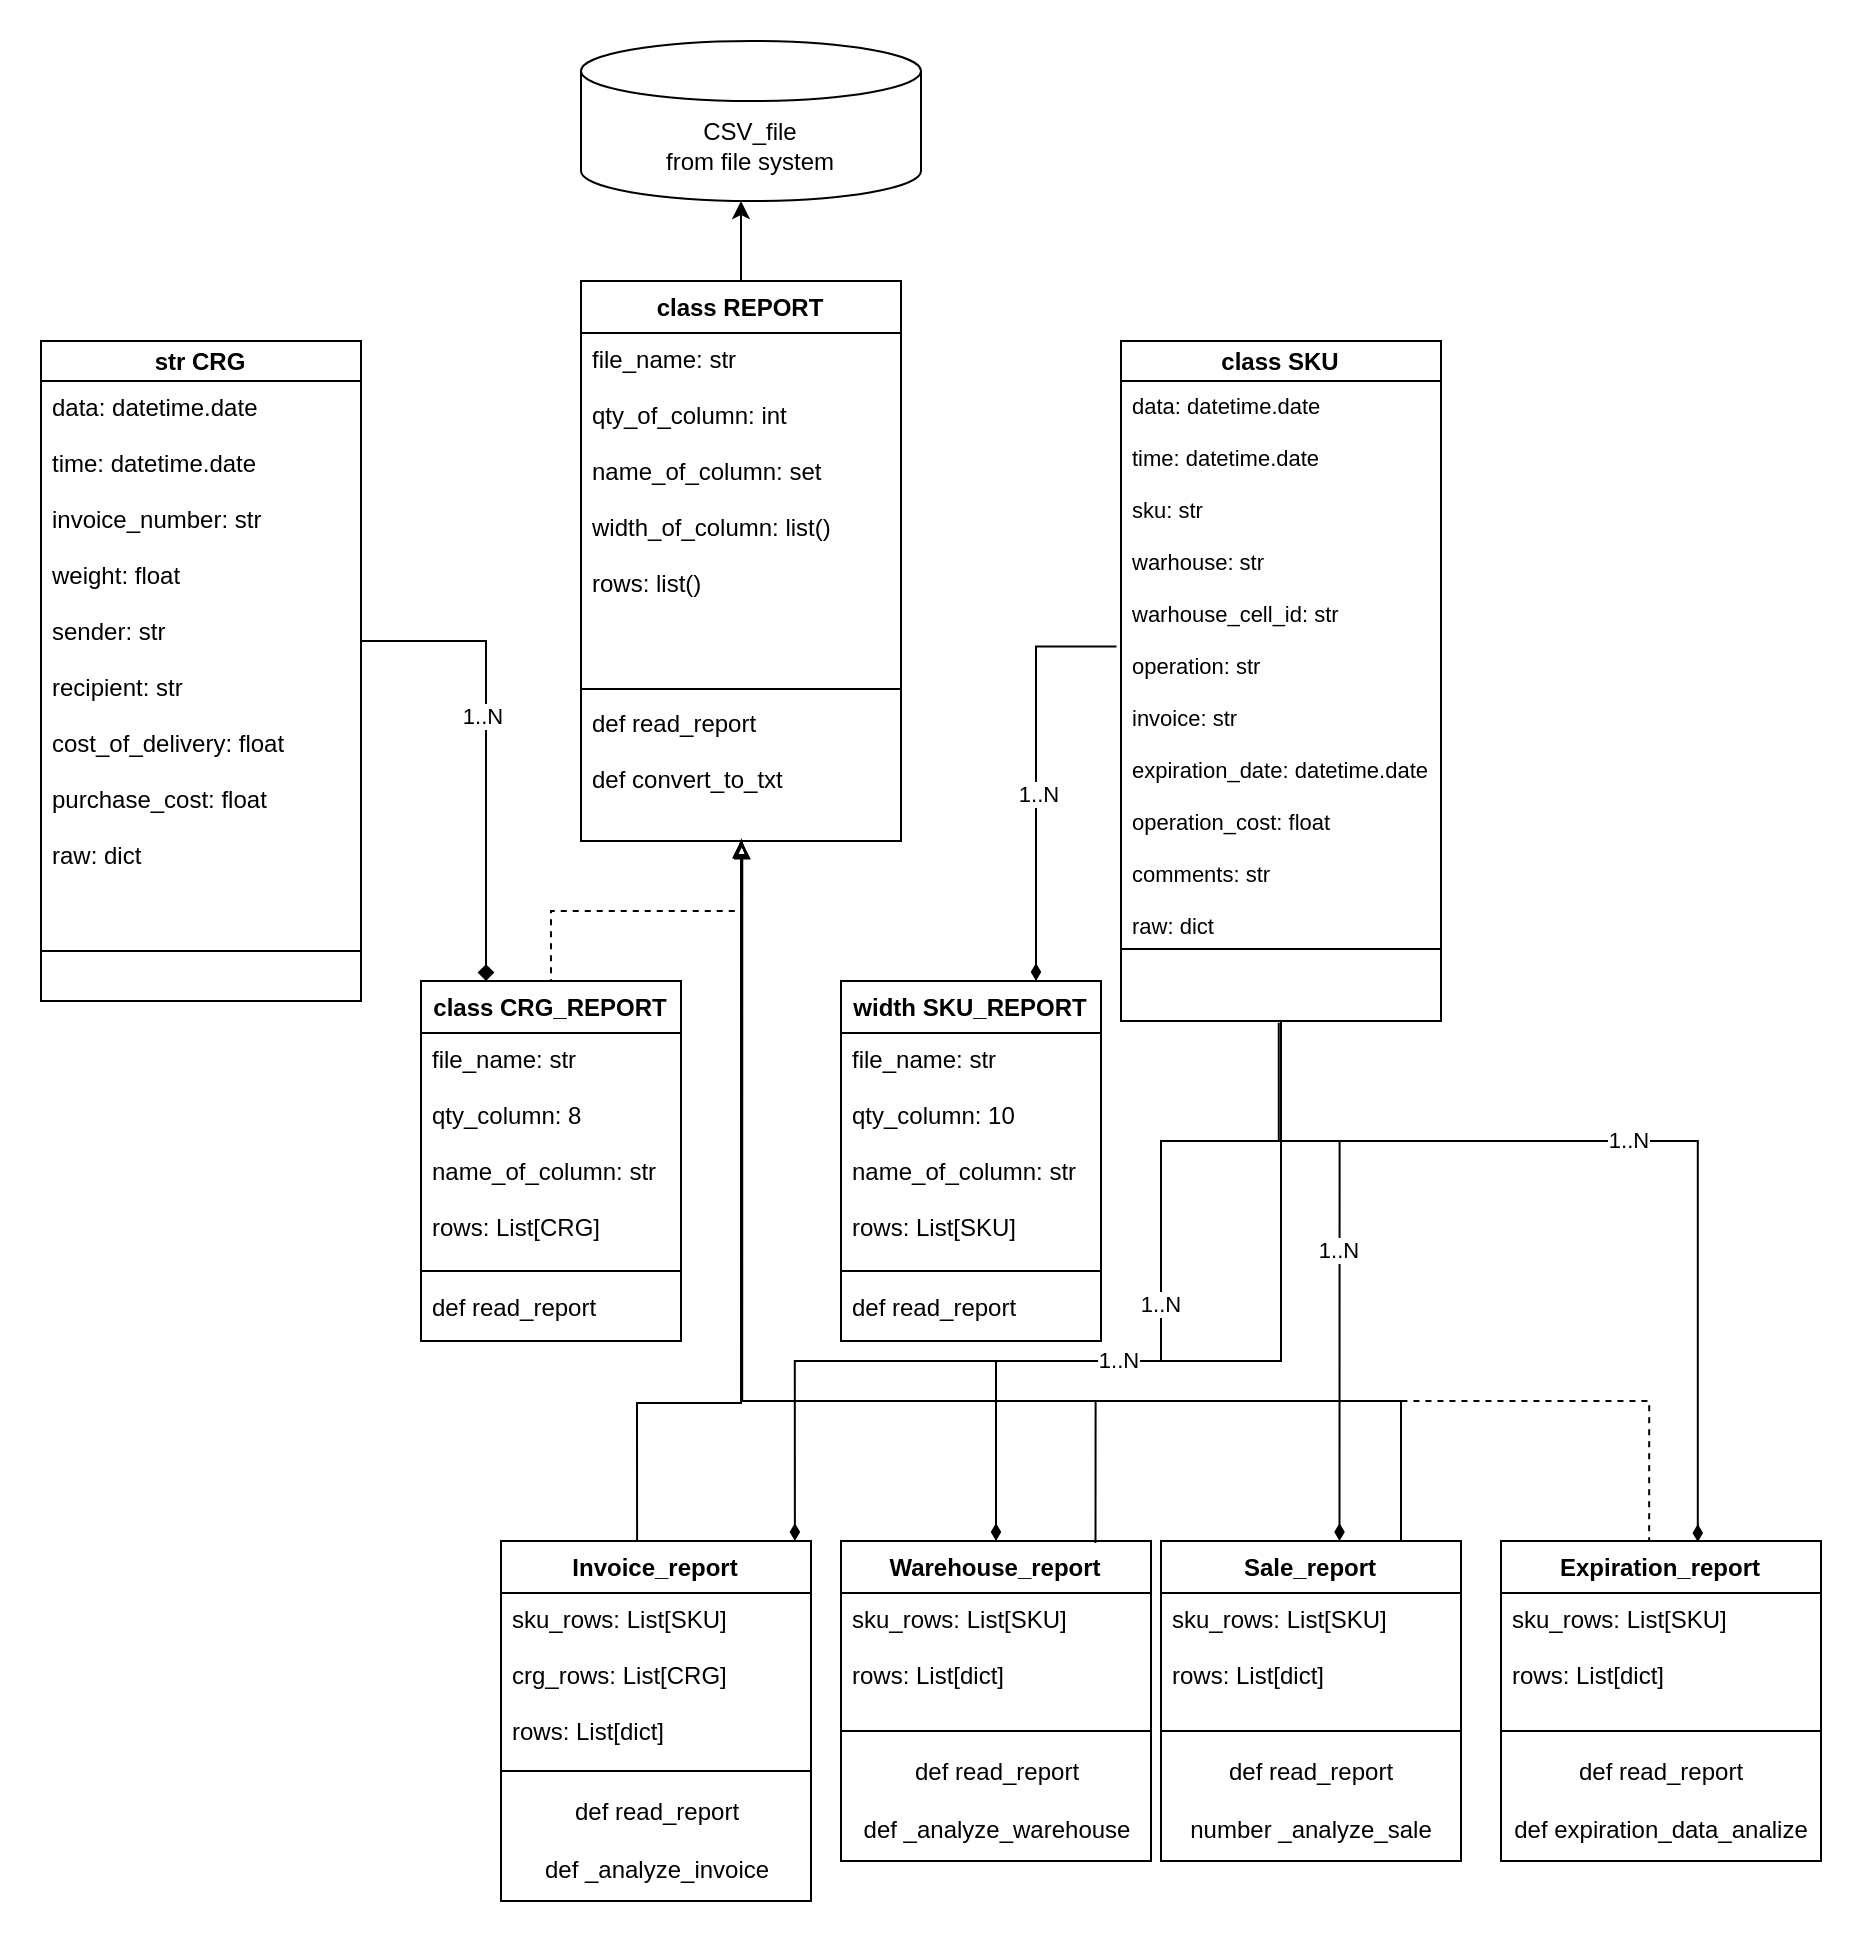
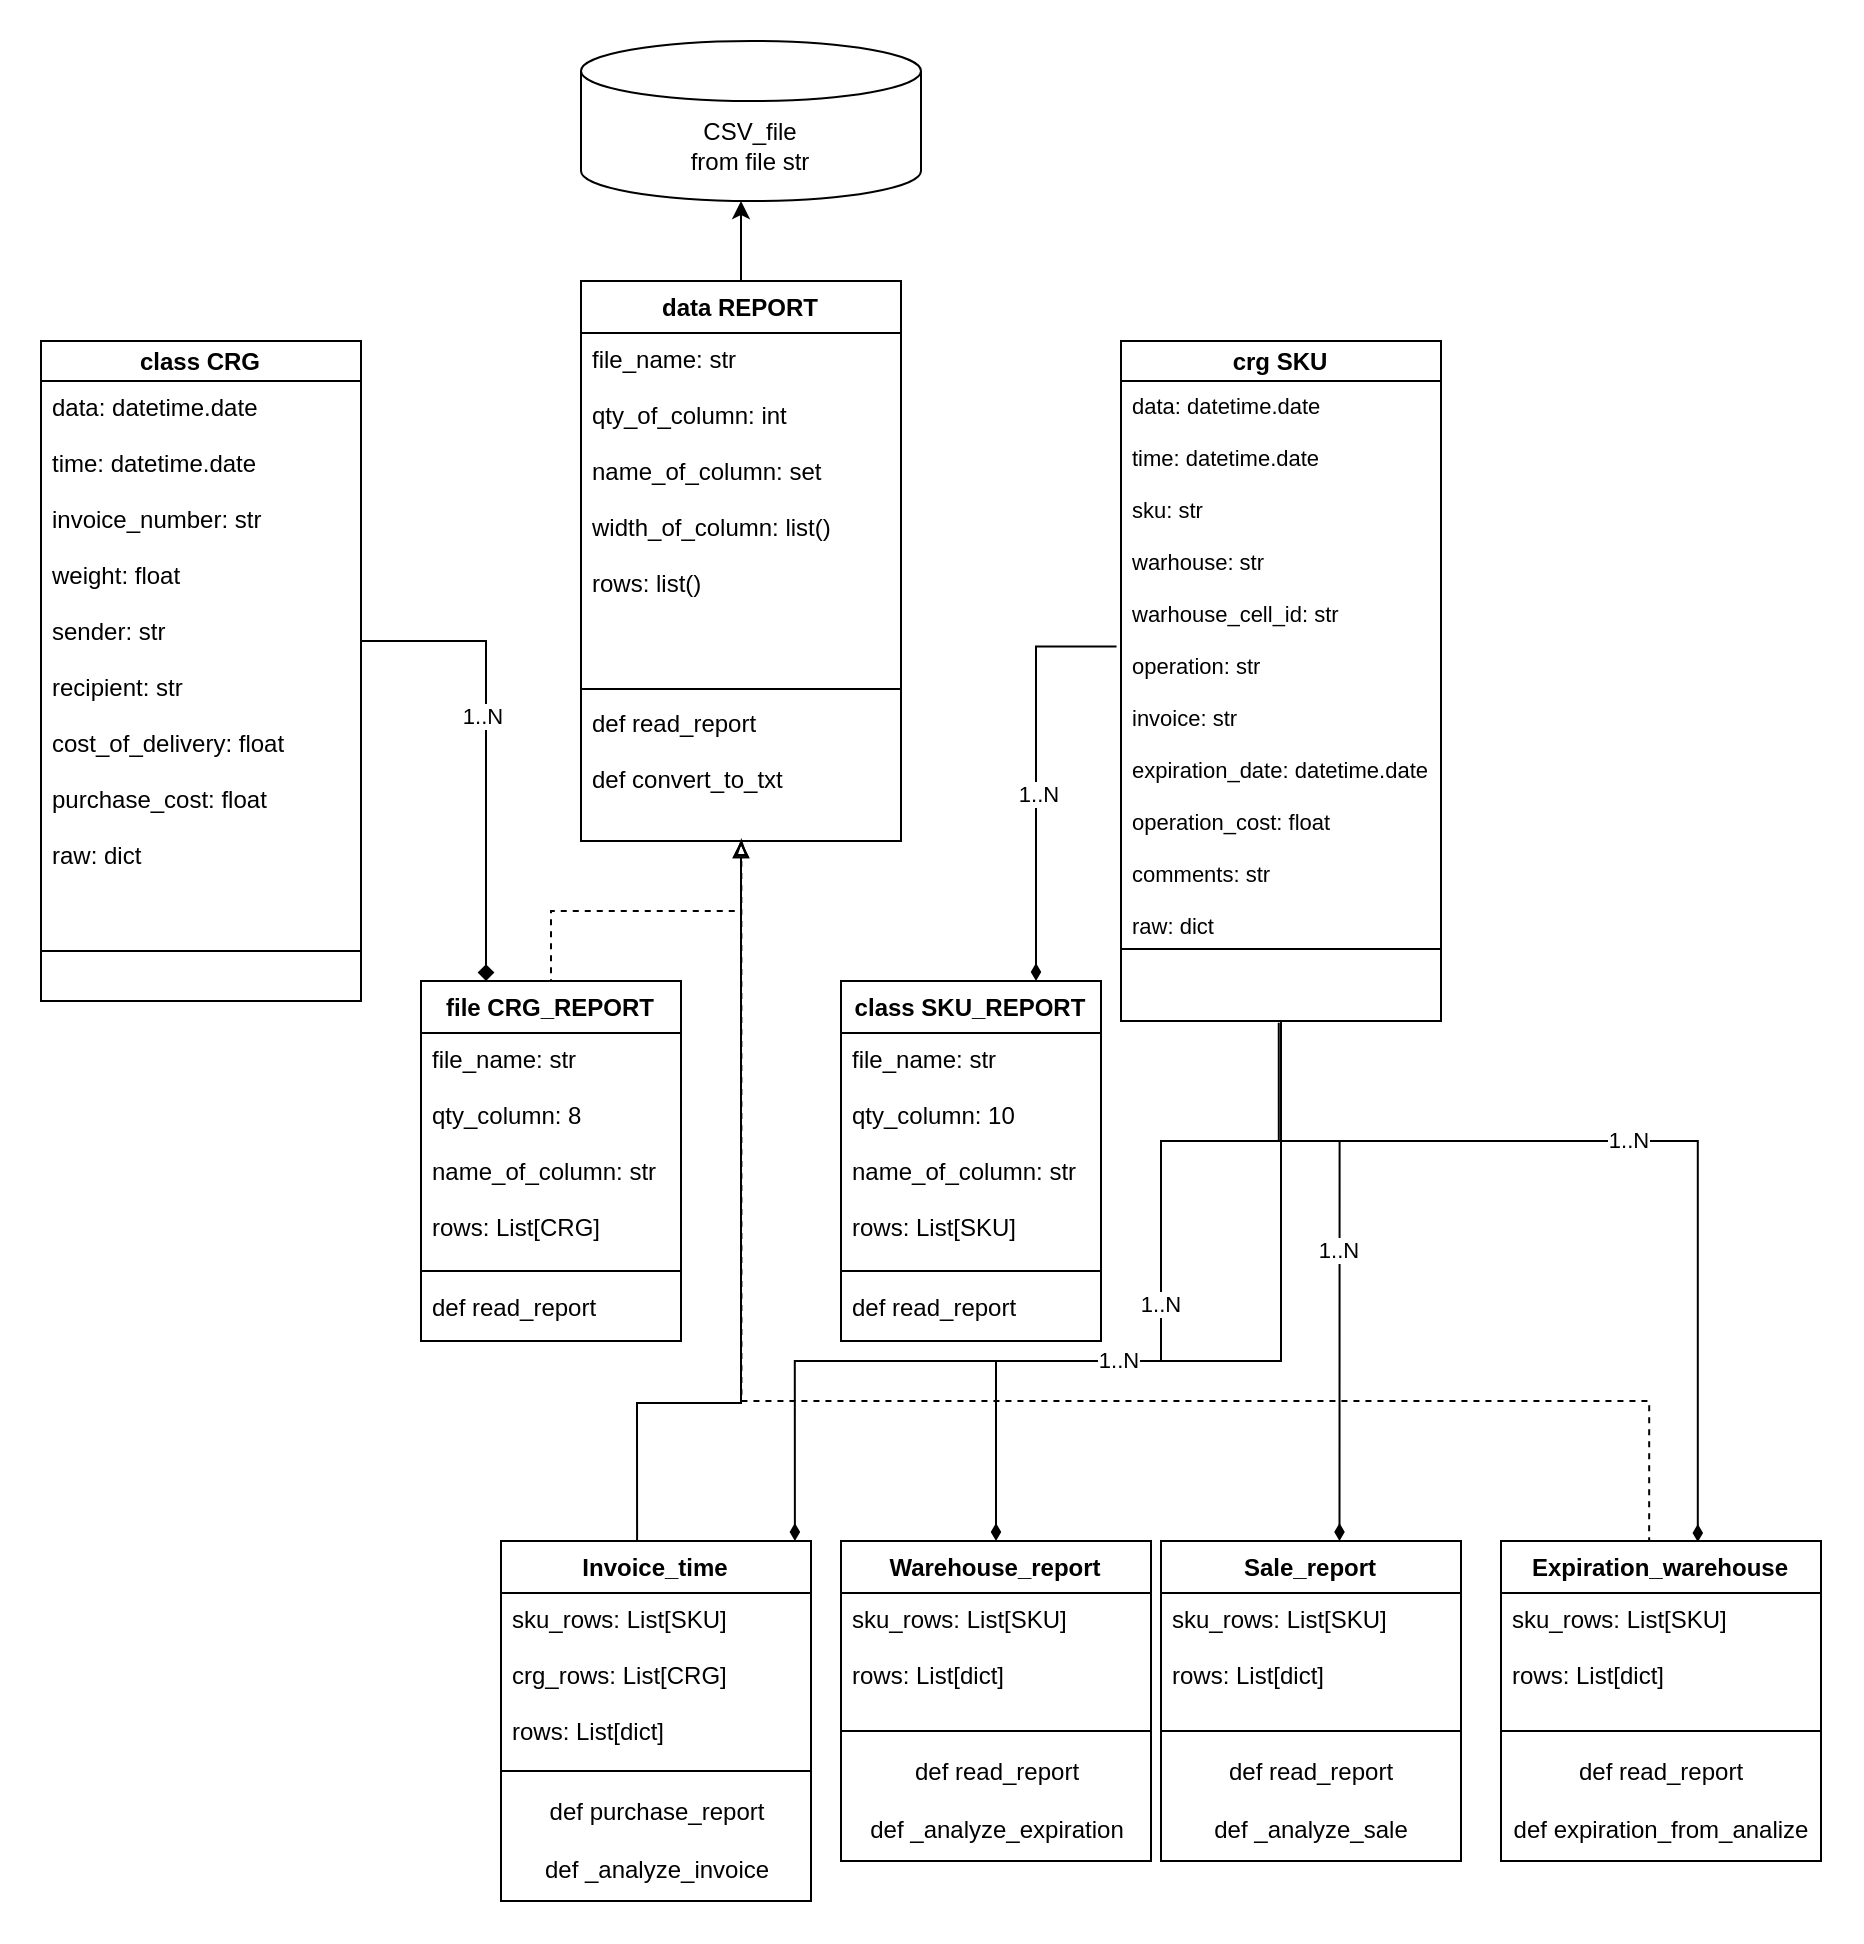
node "CSV_file from file system": label "CSV_file from file system" -> "CSV_file from file str"
node "class REPORT": label "class REPORT" -> "data REPORT"
node "str CRG": label "str CRG" -> "class CRG"
node "class SKU": label "class SKU" -> "crg SKU"
node "class CRG_REPORT": label "class CRG_REPORT" -> "file CRG_REPORT"
node "width SKU_REPORT": label "width SKU_REPORT" -> "class SKU_REPORT"
edge "Warehouse_report" -> "def read_report def convert_to_txt": removed
edge "Sale_report" -> "def read_report def convert_to_txt": removed
node "Invoice_report": label "Invoice_report" -> "Invoice_time"
node "Expiration_report": label "Expiration_report" -> "Expiration_warehouse"
node "def read_report def _analyze_warehouse": label "def read_report def _analyze_warehouse" -> "def read_report def _analyze_expiration"
node "def read_report number _analyze_sale": label "def read_report number _analyze_sale" -> "def read_report def _analyze_sale"
node "def read_report def expiration_data_analize": label "def read_report def expiration_data_analize" -> "def read_report def expiration_from_analize"
node "def read_report def _analyze_invoice": label "def read_report def _analyze_invoice" -> "def purchase_report def _analyze_invoice"
